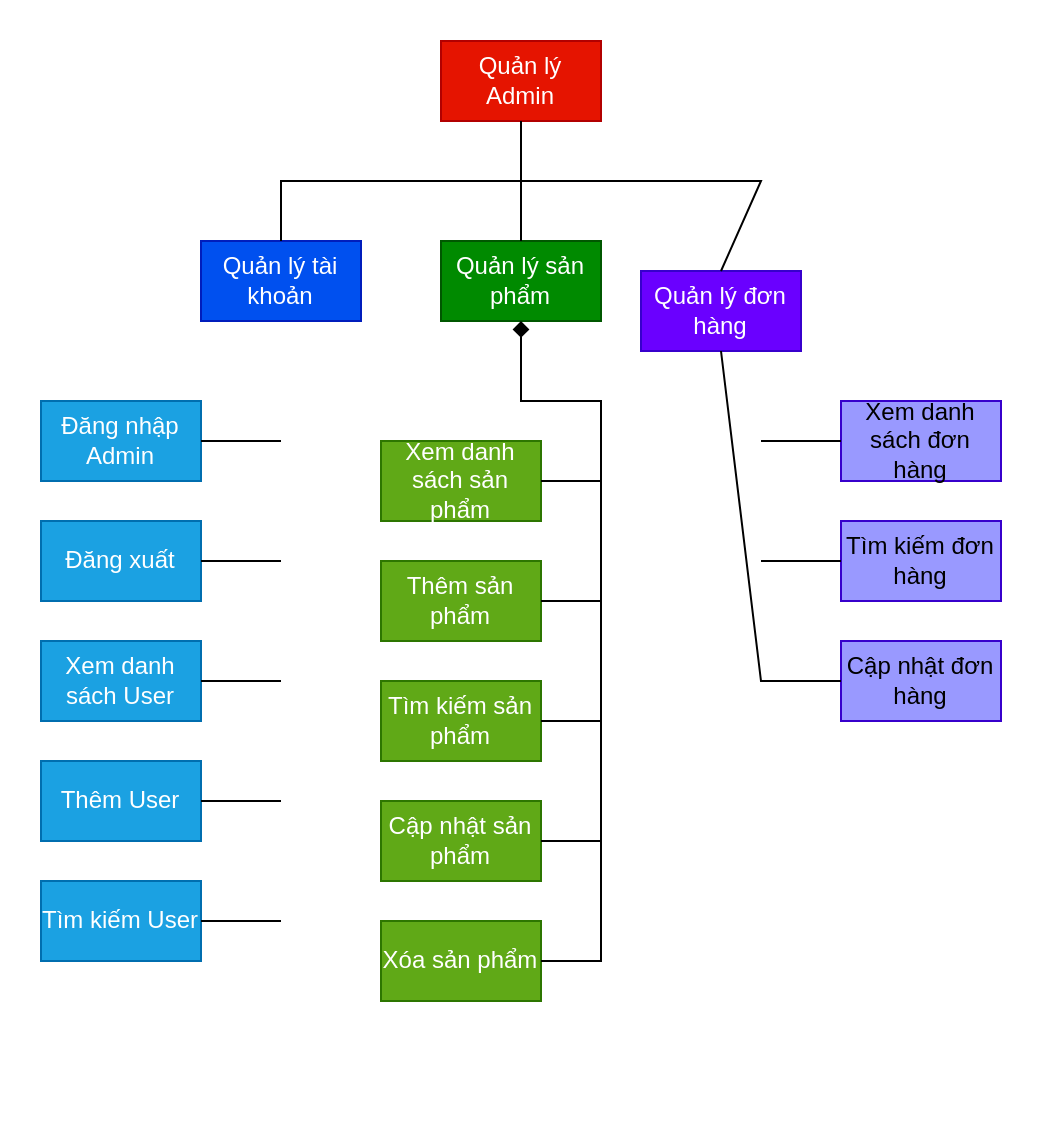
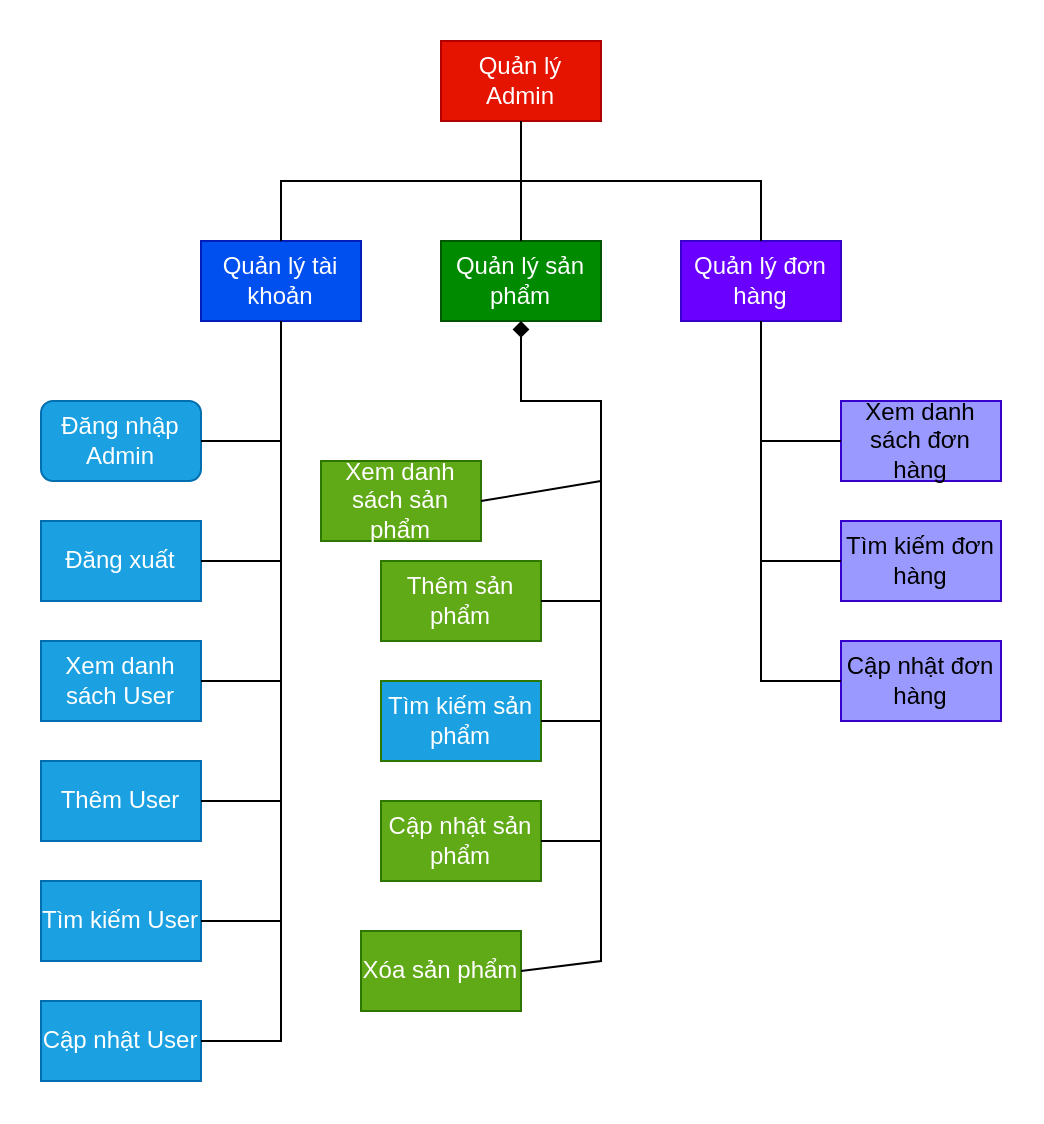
node "Quản lý đơn hàng": moved (721, 311) -> (761, 281)
node "Đăng nhập Admin": shape rectangle -> rounded rectangle
node "Xem danh sách sản phẩm": moved (461, 481) -> (401, 501)
edge "Quản lý tài khoản" -- "Cập nhật User": added
node "Tìm kiếm sản phẩm": fillcolor #60a917 -> #1ba1e2
node "Xóa sản phẩm": moved (461, 961) -> (441, 971)
node "Cập nhật User": added
